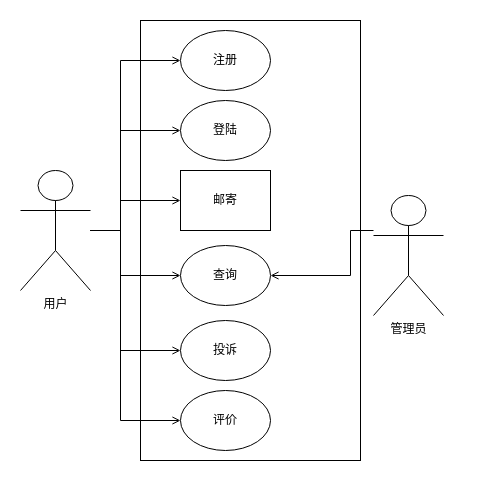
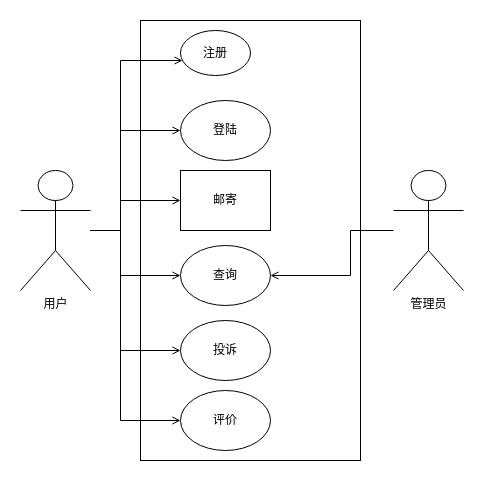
node "注册": size 90x60 -> 70x45
node "管理员": moved (409, 256) -> (429, 231)
